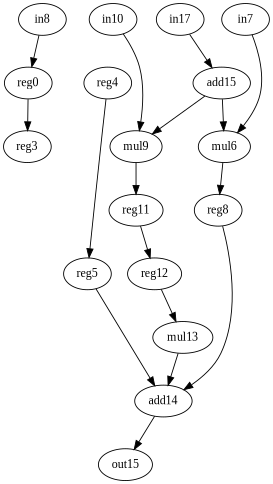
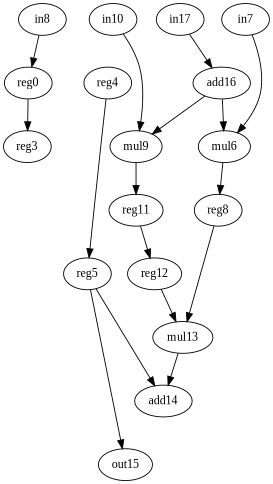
node "add15": label "add15" -> "add16"
edge "reg8" -> "add14": now "reg8" -> "mul13"
edge "add14" -> "out15": now "reg5" -> "out15"
